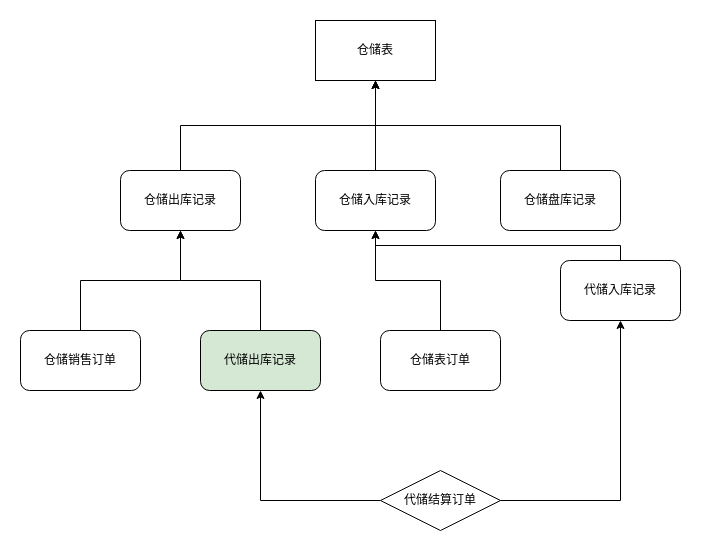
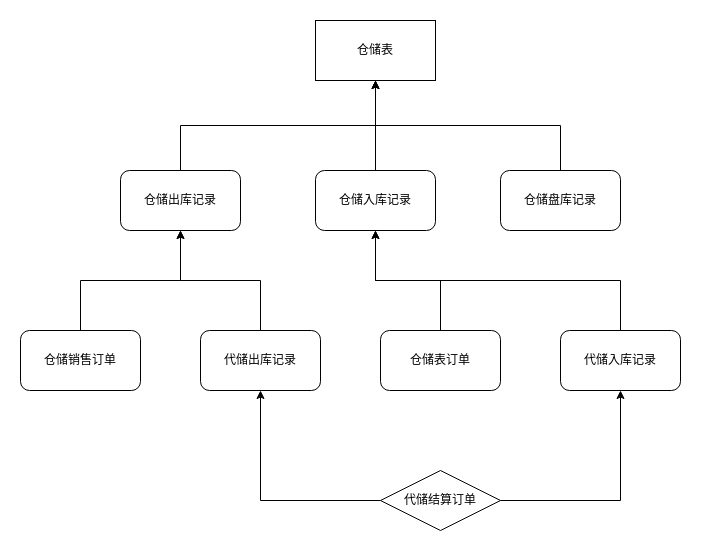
node "代储入库记录": moved (621, 291) -> (621, 361)
node "代储出库记录": fillcolor #d5e8d4 -> #ffffff
